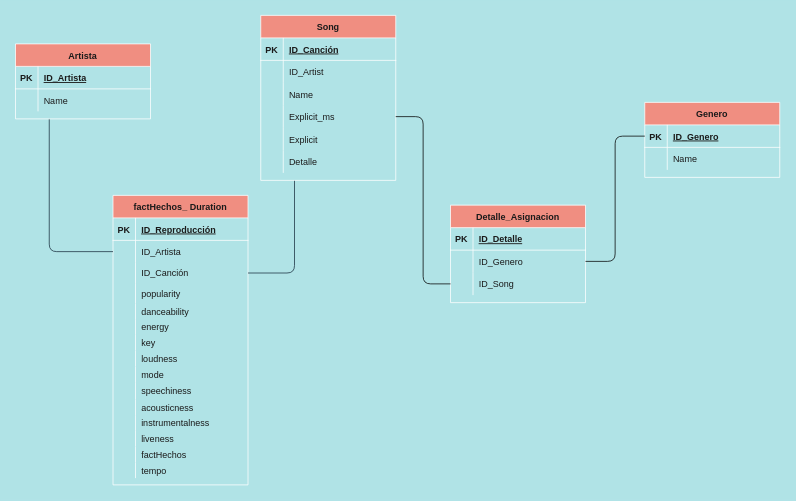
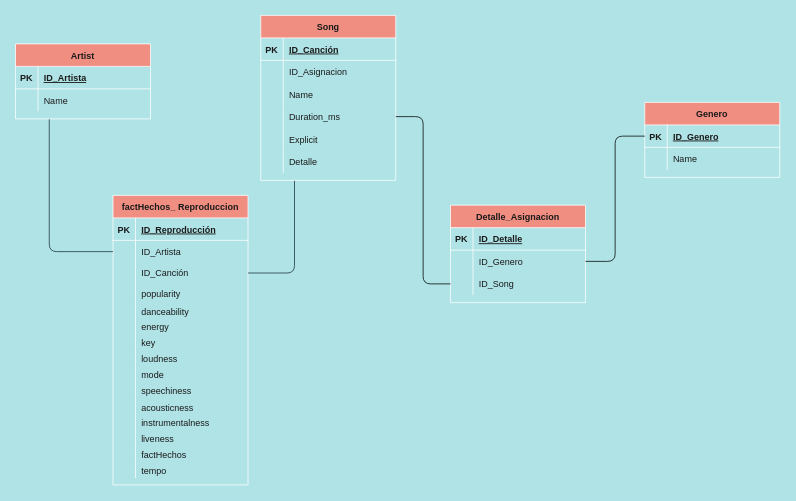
node "Artista": label "Artista" -> "Artist"
node "ID_Artist": label "ID_Artist" -> "ID_Asignacion"
node "Explicit_ms": label "Explicit_ms" -> "Duration_ms"
node "factHechos_ Duration": label "factHechos_ Duration" -> "factHechos_ Reproduccion"
